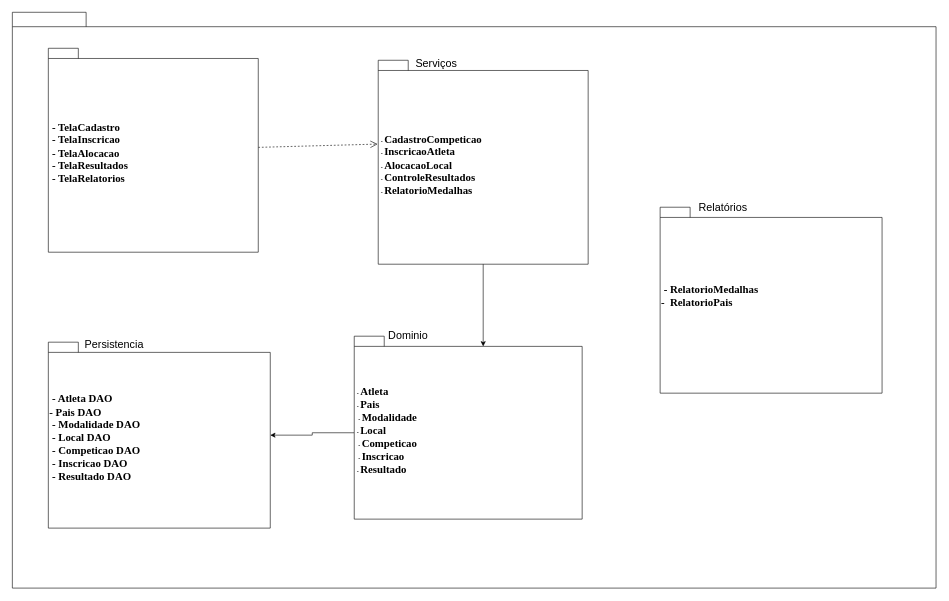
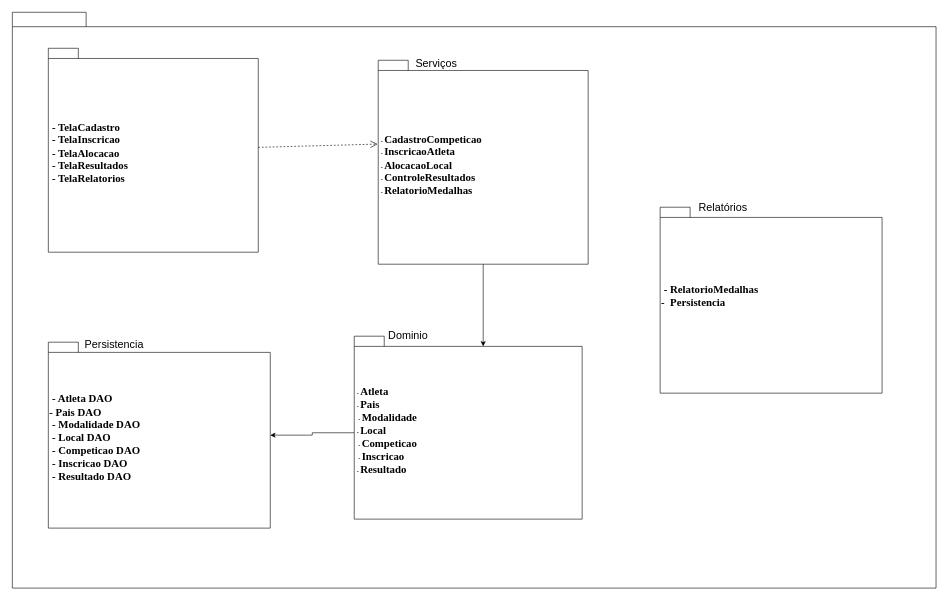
node "- RelatorioMedalhas - RelatorioPais": label "- RelatorioMedalhas - RelatorioPais" -> "- RelatorioMedalhas - Persistencia"
